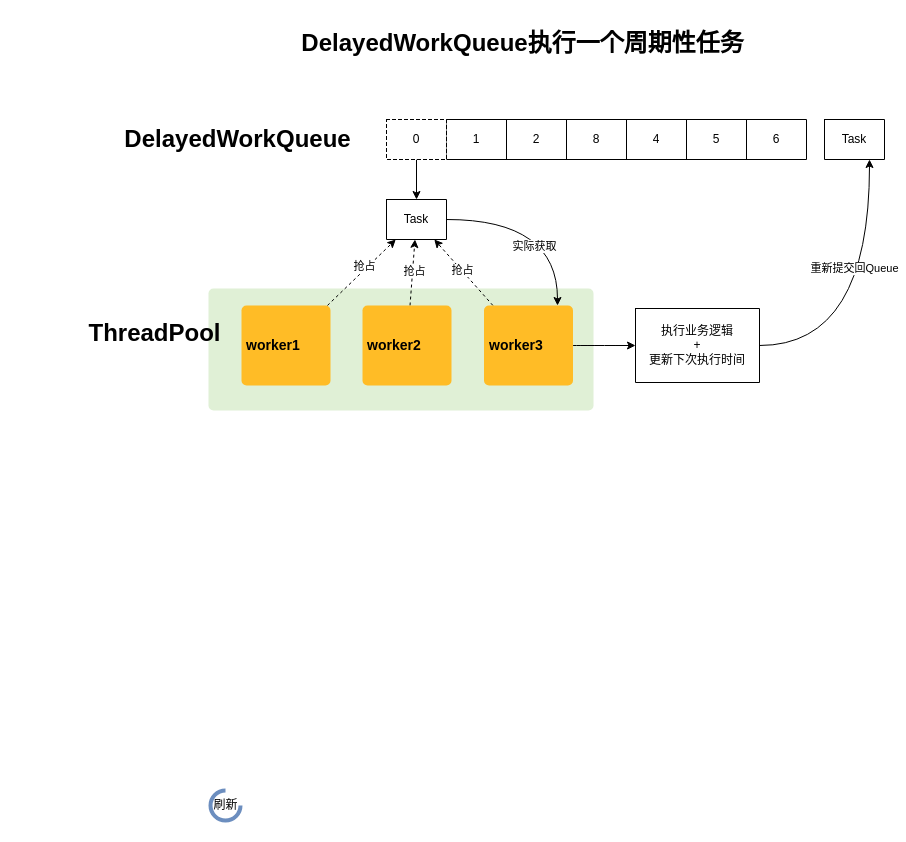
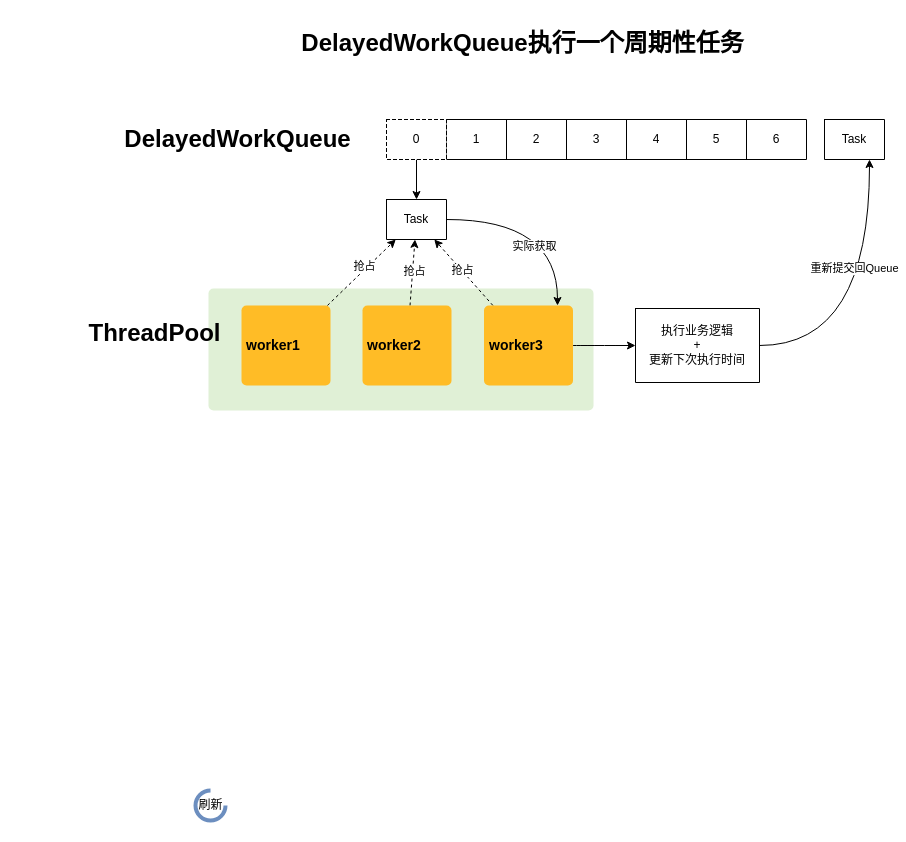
node "8": label "8" -> "3"
node "刷新": moved (226, 806) -> (211, 806)
